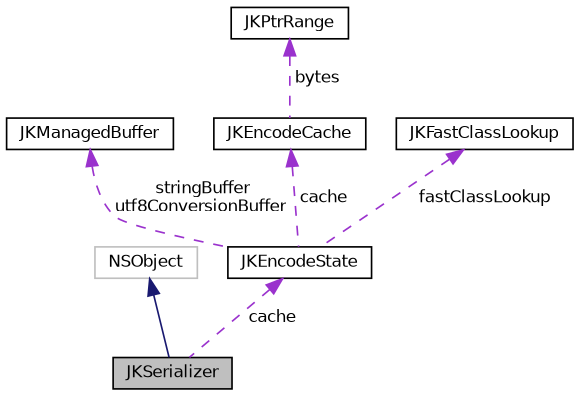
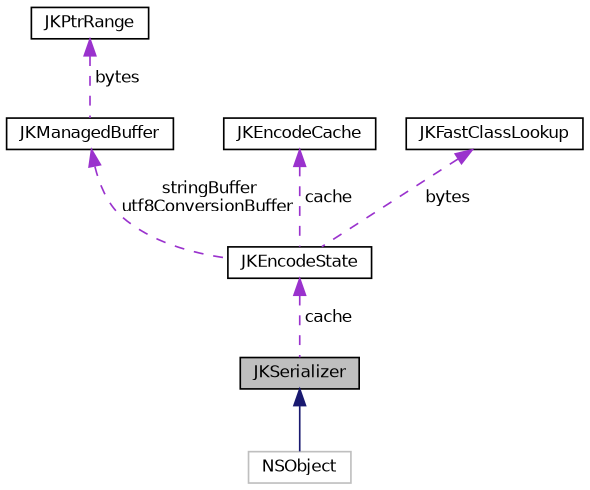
edge "JKEncodeCache" -> "JKPtrRange": now "JKManagedBuffer" -> "JKPtrRange"
edge "JKEncodeState" -> "JKFastClassLookup": label " fastClassLookup" -> " bytes"
edge "JKSerializer" -> "NSObject": reversed
